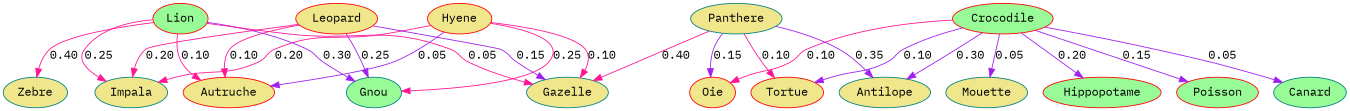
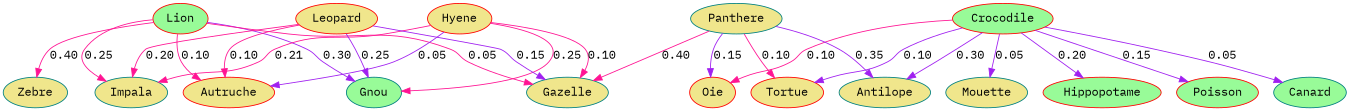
edge "Hyene" -> "Impala": label "0.20" -> "0.21"
